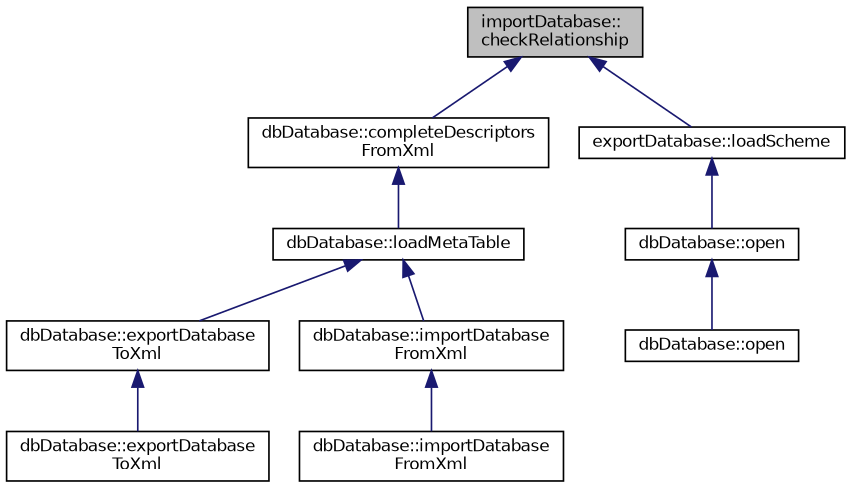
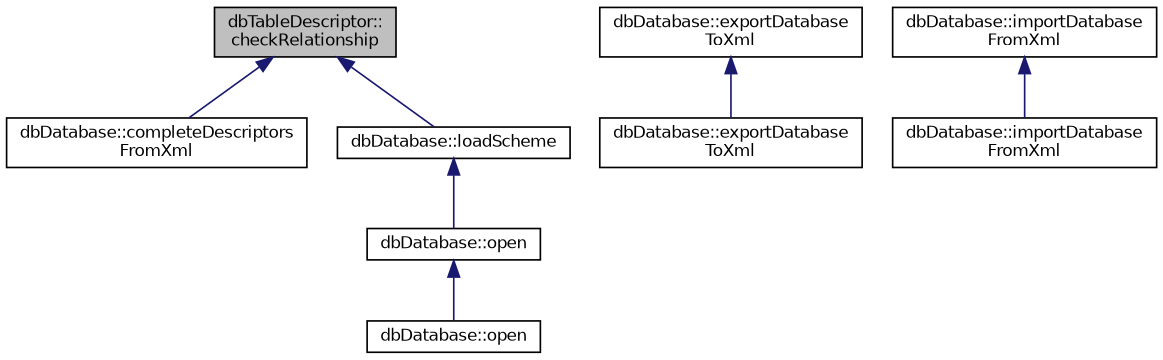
node "importDatabase:: checkRelationship": label "importDatabase:: checkRelationship" -> "dbTableDescriptor:: checkRelationship"
node "exportDatabase::loadScheme": label "exportDatabase::loadScheme" -> "dbDatabase::loadScheme"
node "dbDatabase::loadMetaTable": removed
